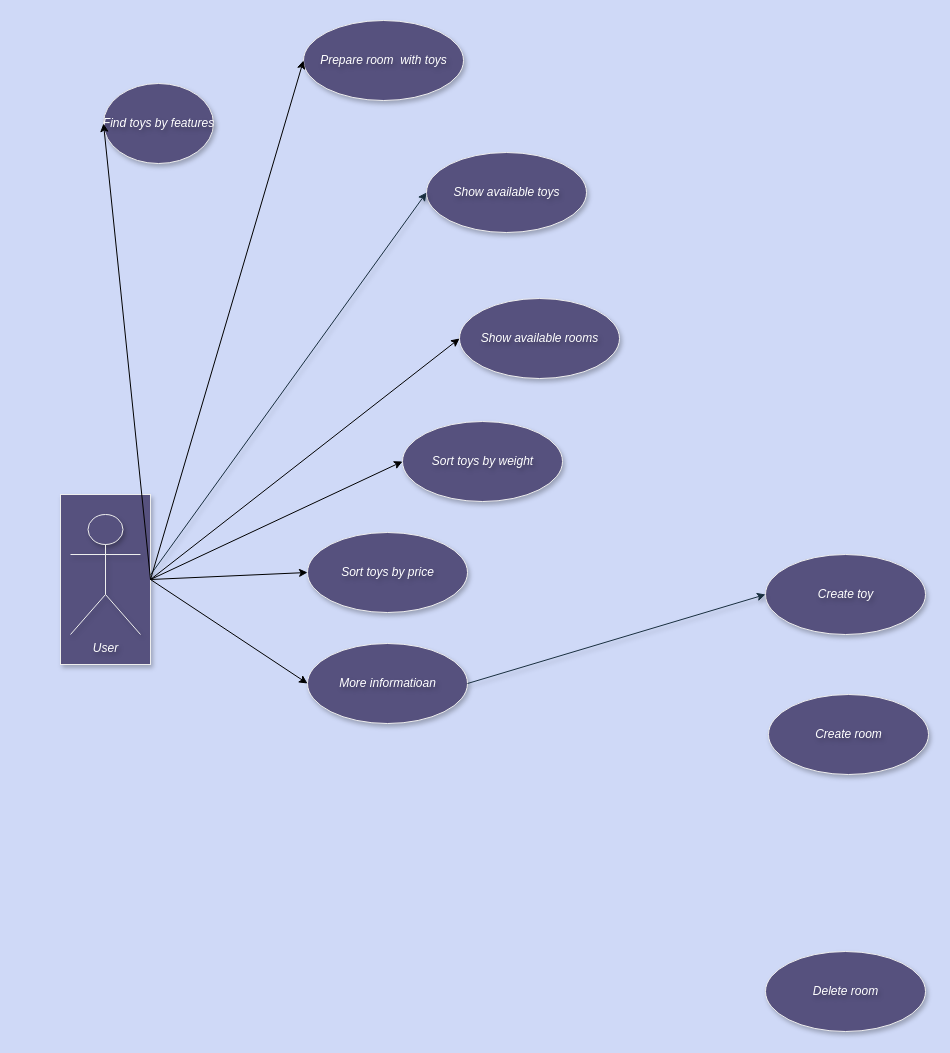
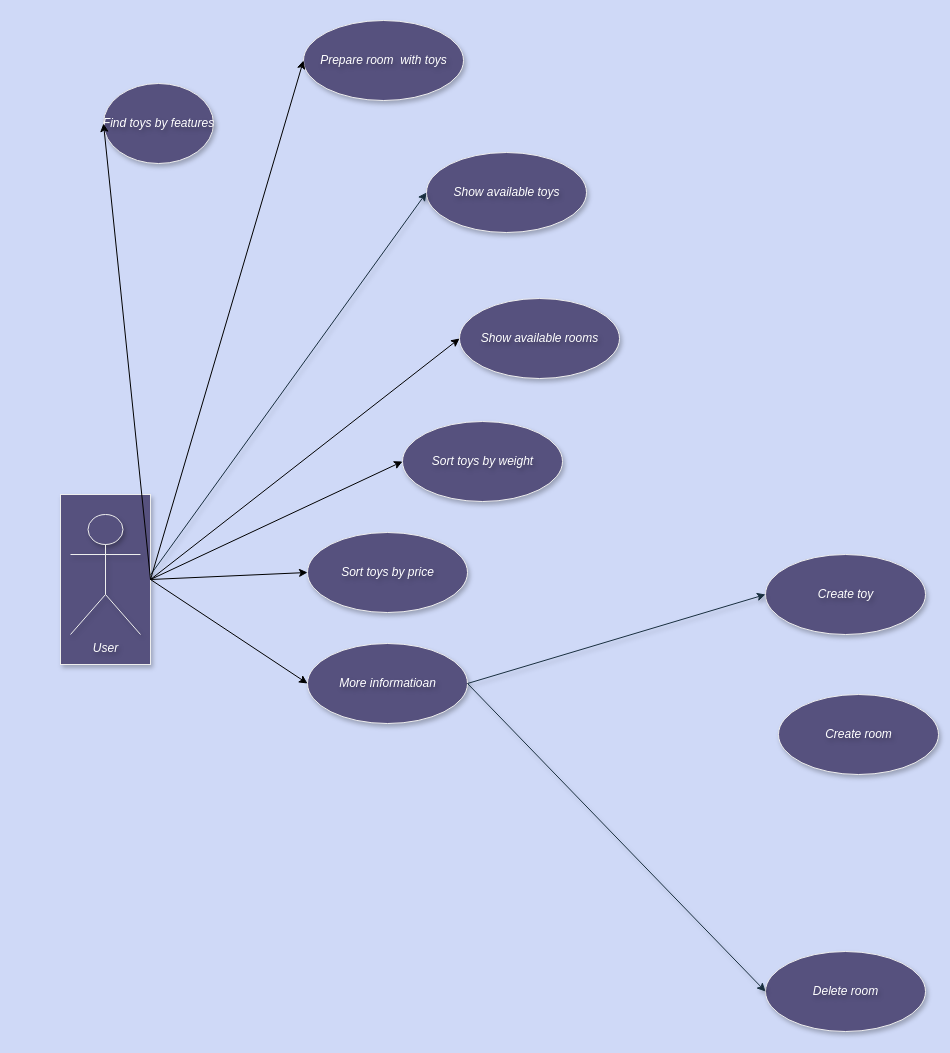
node "Create room": moved (849, 735) -> (859, 735)
edge "More informatioan" -> "Delete room": added
